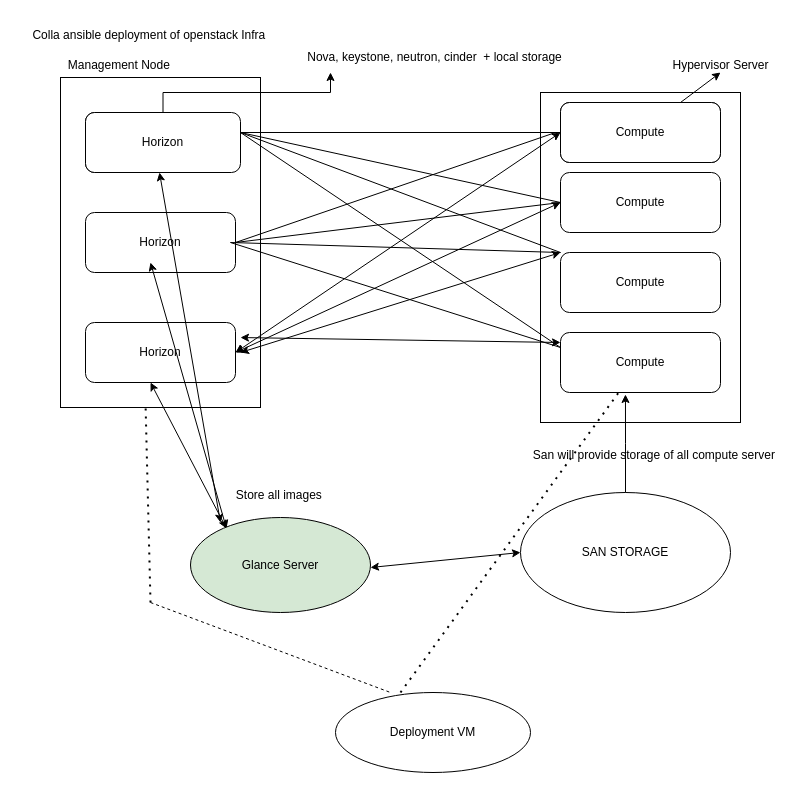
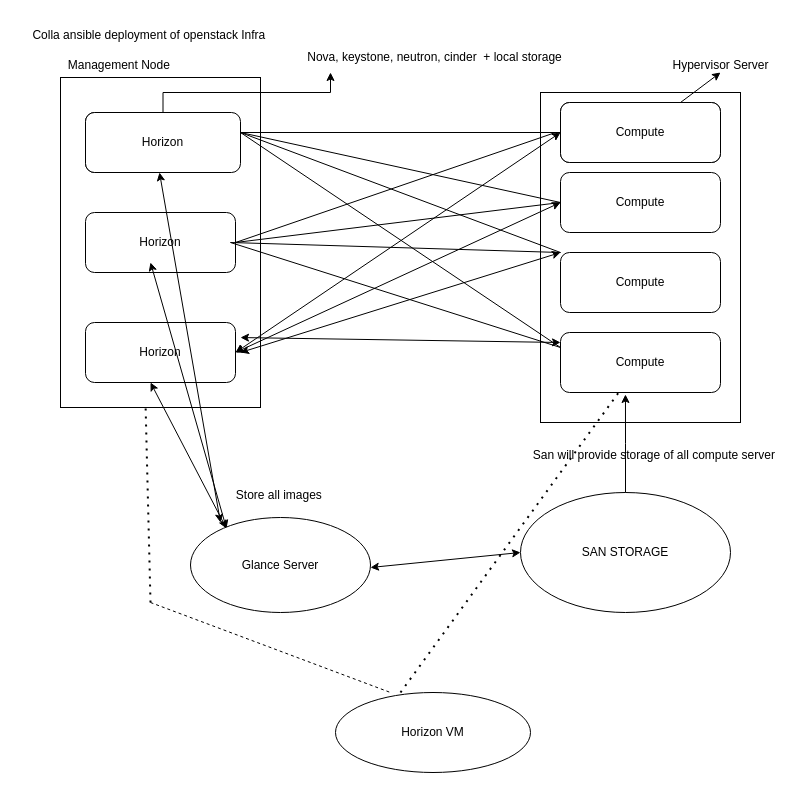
node "Glance Server": fillcolor #d5e8d4 -> #ffffff
node "Deployment VM": label "Deployment VM" -> "Horizon VM"
